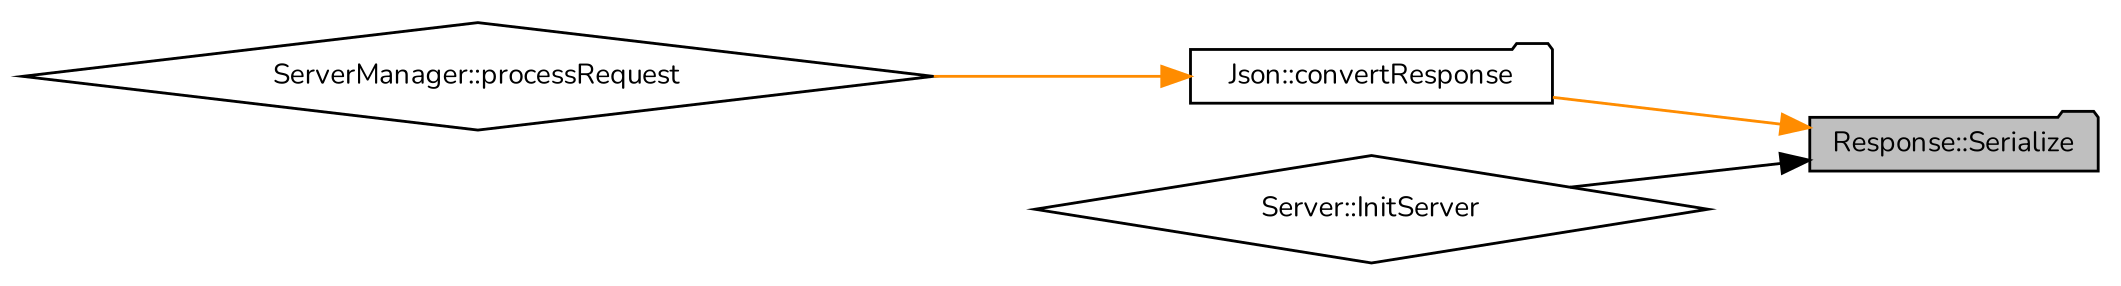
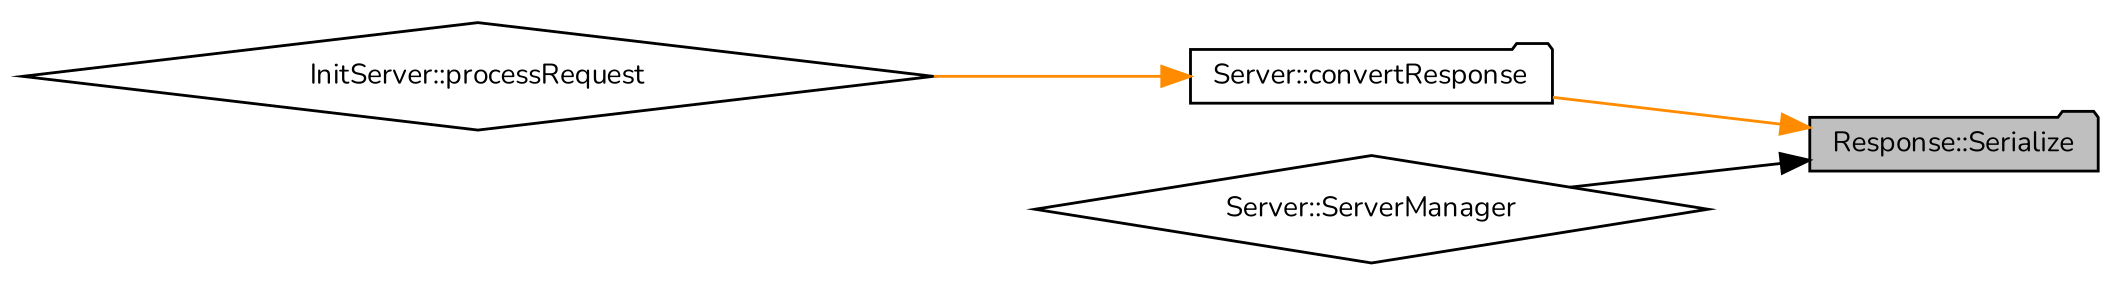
node "ServerManager::processRequest": label "ServerManager::processRequest" -> "InitServer::processRequest"
node "Json::convertResponse": label "Json::convertResponse" -> "Server::convertResponse"
node "Server::InitServer": label "Server::InitServer" -> "Server::ServerManager"
